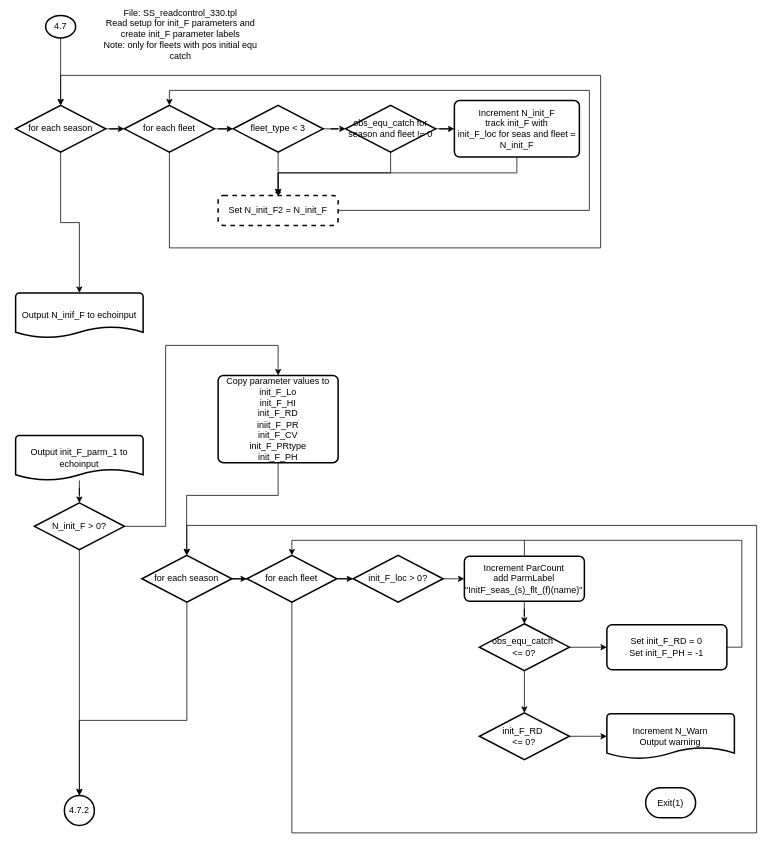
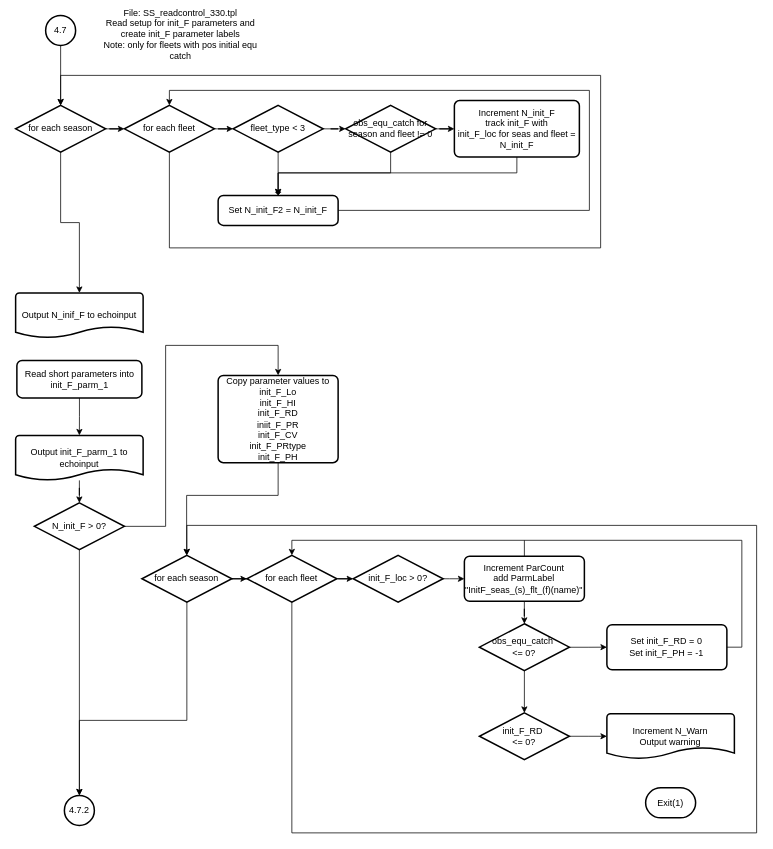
node "4.7": size 30x23 -> 30x30
node "Set N_init_F2 = N_init_F": style dashed -> solid
node "Read short parameters into init_F_parm_1": added
edge "Read short parameters into init_F_parm_1" -> "Output init_F_parm_1 to echoinput": added
